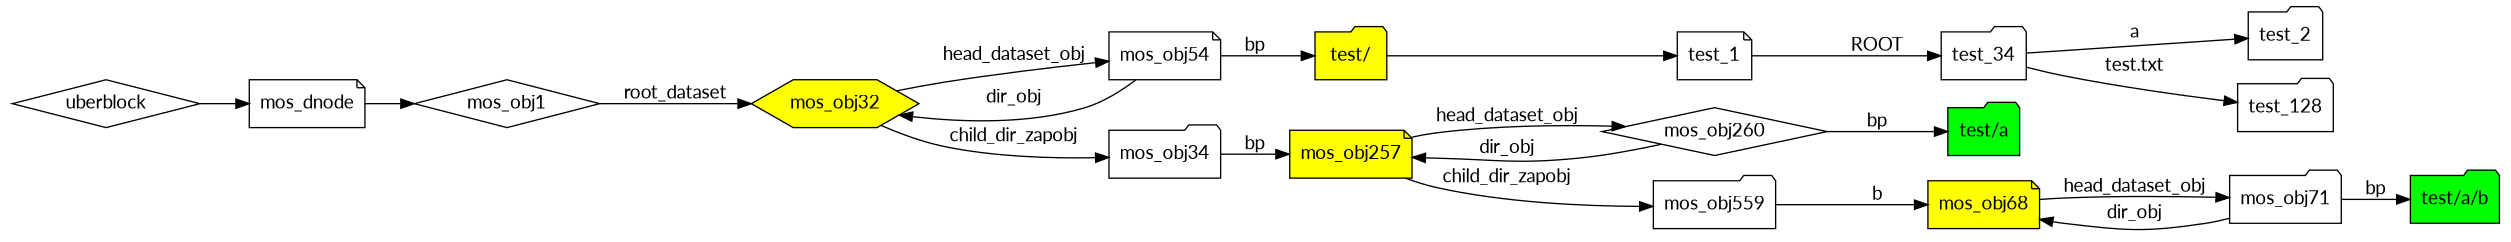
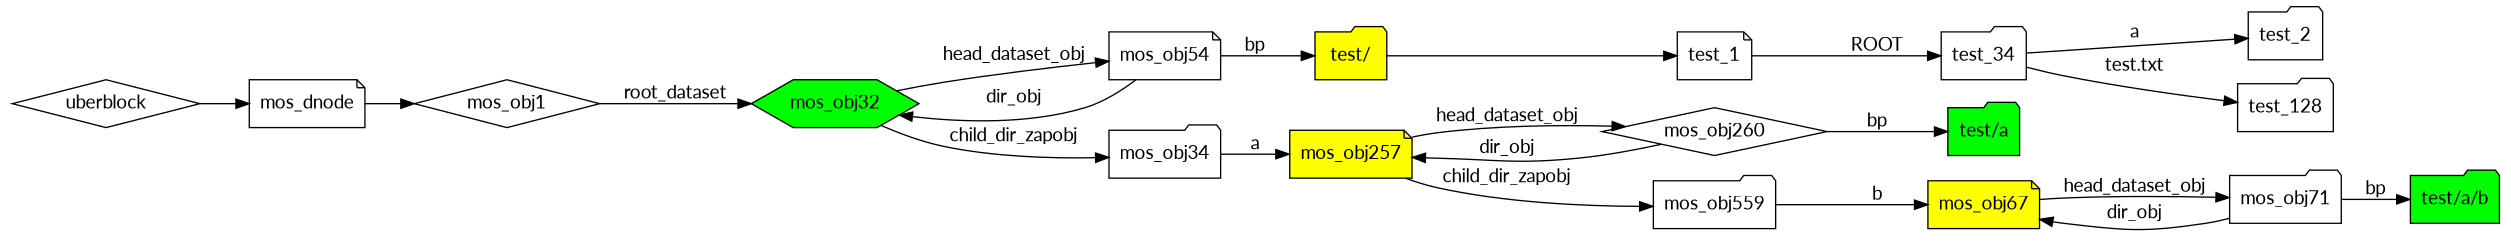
node "mos_obj32": fillcolor yellow -> green
edge "mos_obj34" -> "mos_obj257": label "bp" -> "a"
node "mos_obj68": label "mos_obj68" -> "mos_obj67"
